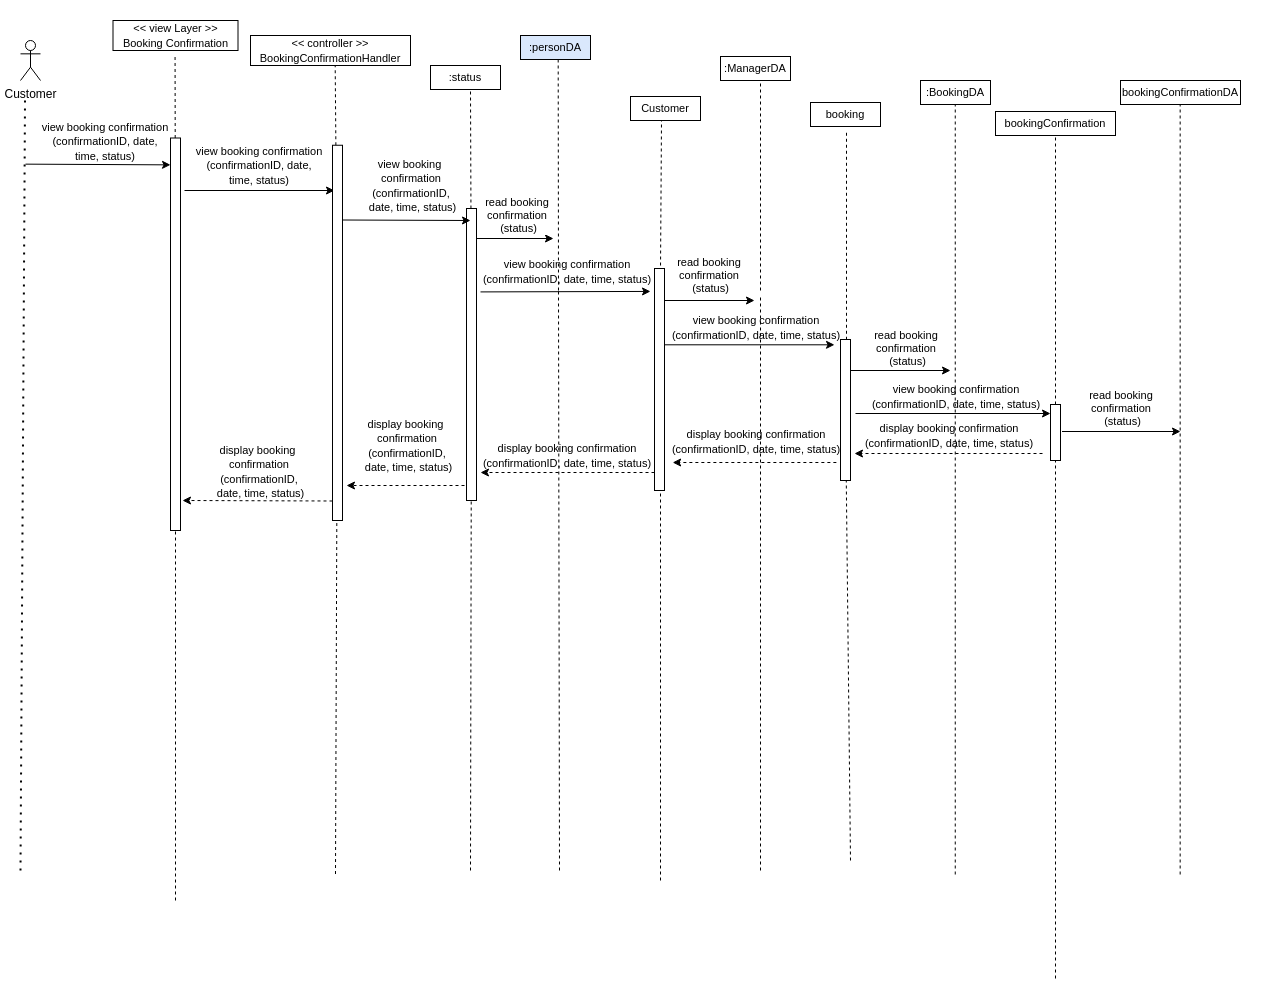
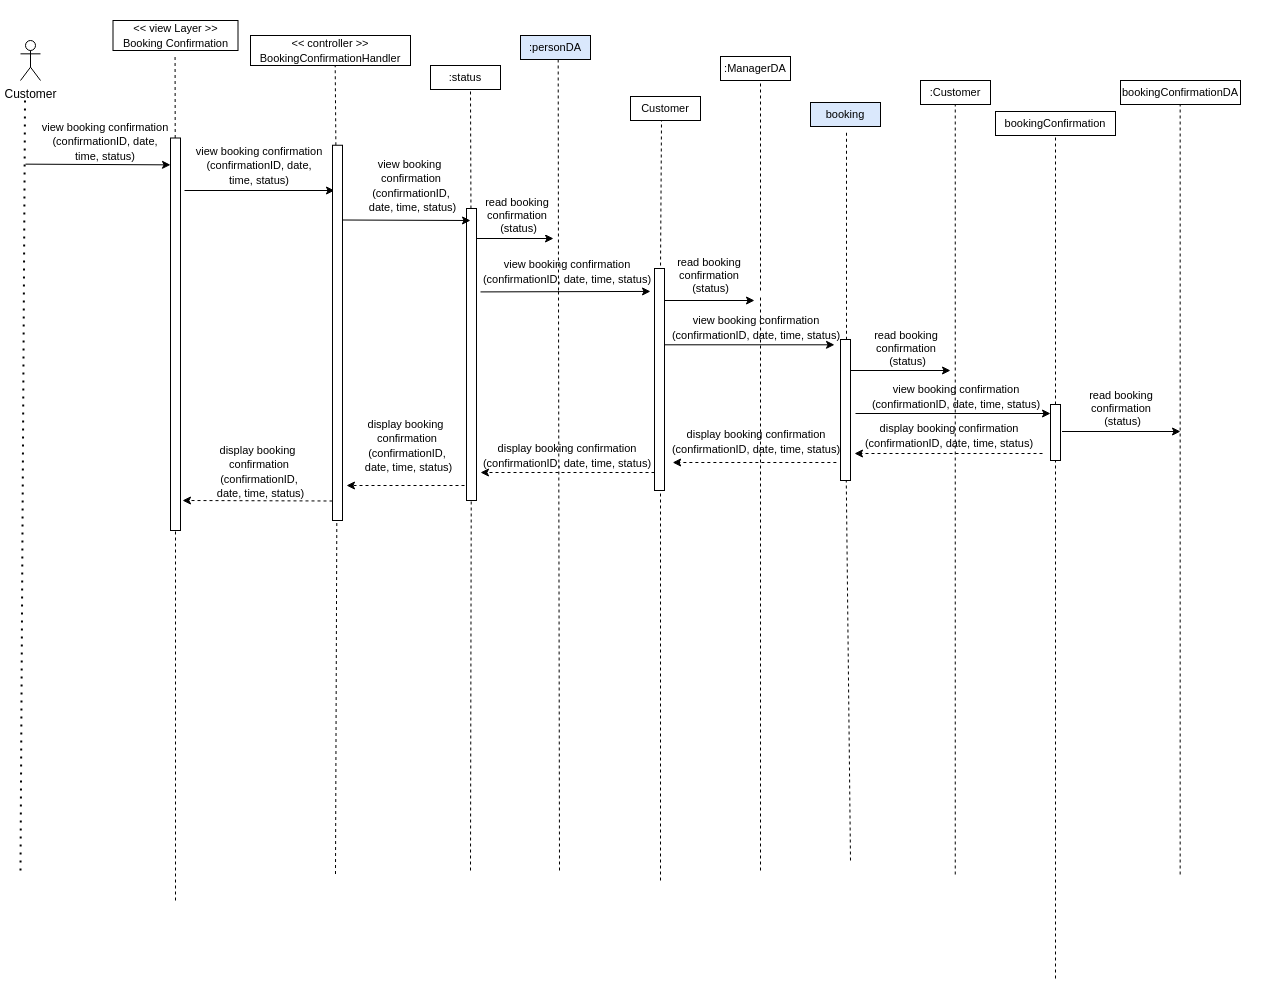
node ":BookingDA": label ":BookingDA" -> ":Customer"
node "booking": fillcolor #ffffff -> #dae8fc
